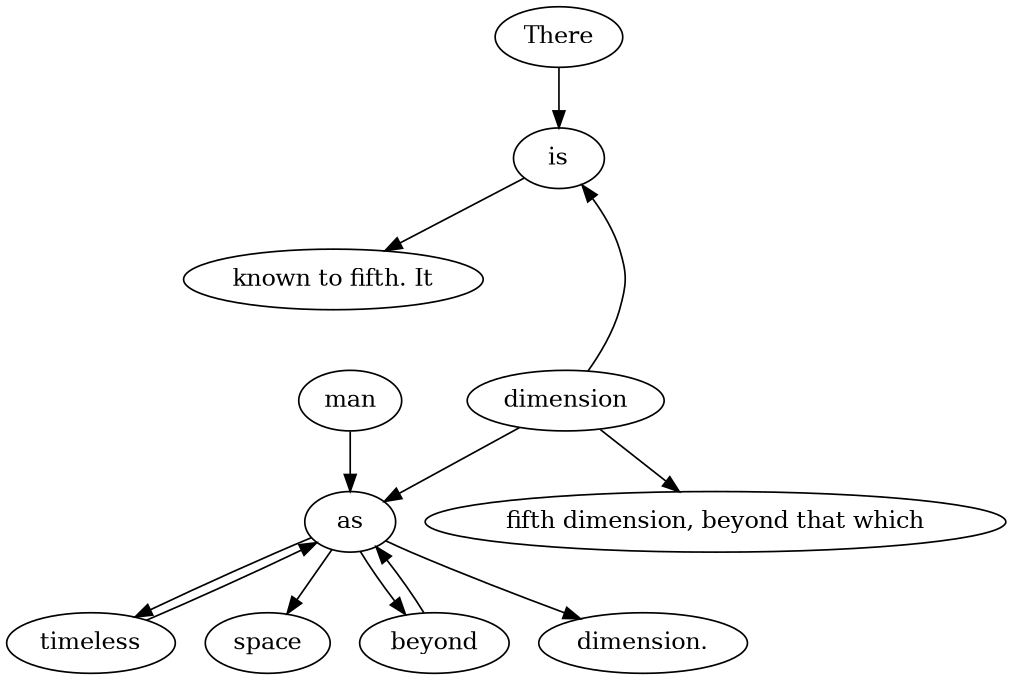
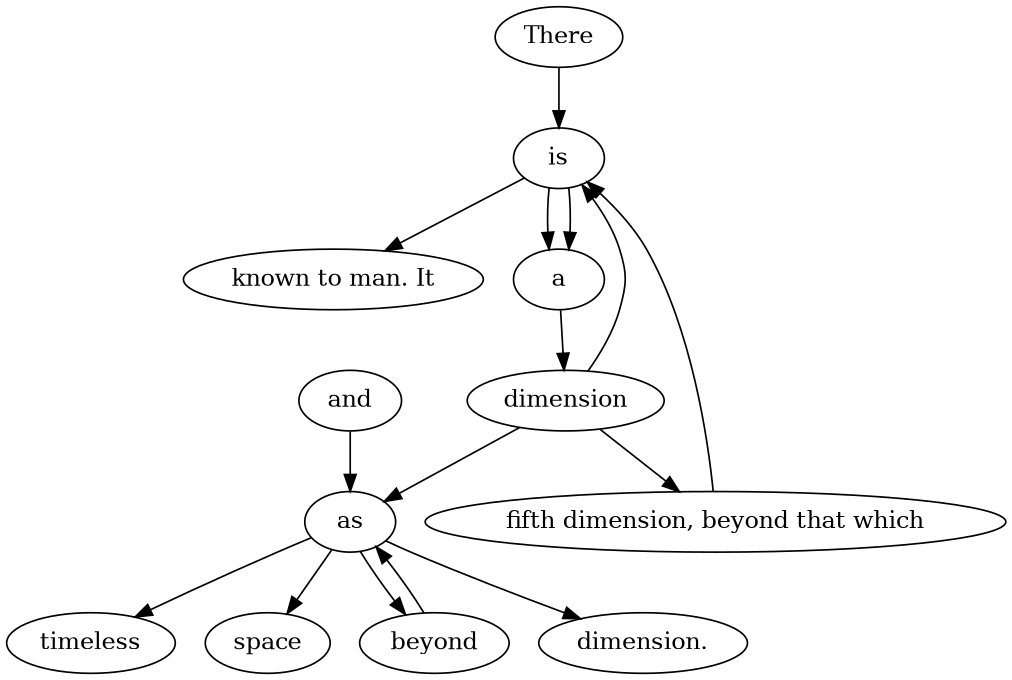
node "known to fifth. It": label "known to fifth. It" -> "known to man. It"
node "a": added
edge "fifth dimension, beyond that which" -> "is": added
node "man": label "man" -> "and"
edge "timeless" -> "as": removed
